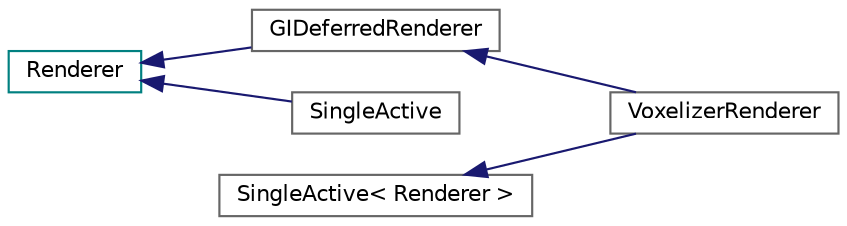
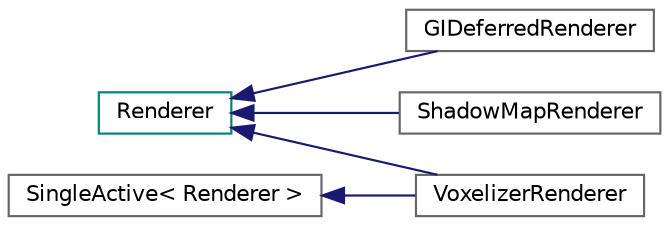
edge "VoxelizerRenderer" -> "GIDeferredRenderer": now "VoxelizerRenderer" -> "Renderer"
node "SingleActive": label "SingleActive" -> "ShadowMapRenderer"
